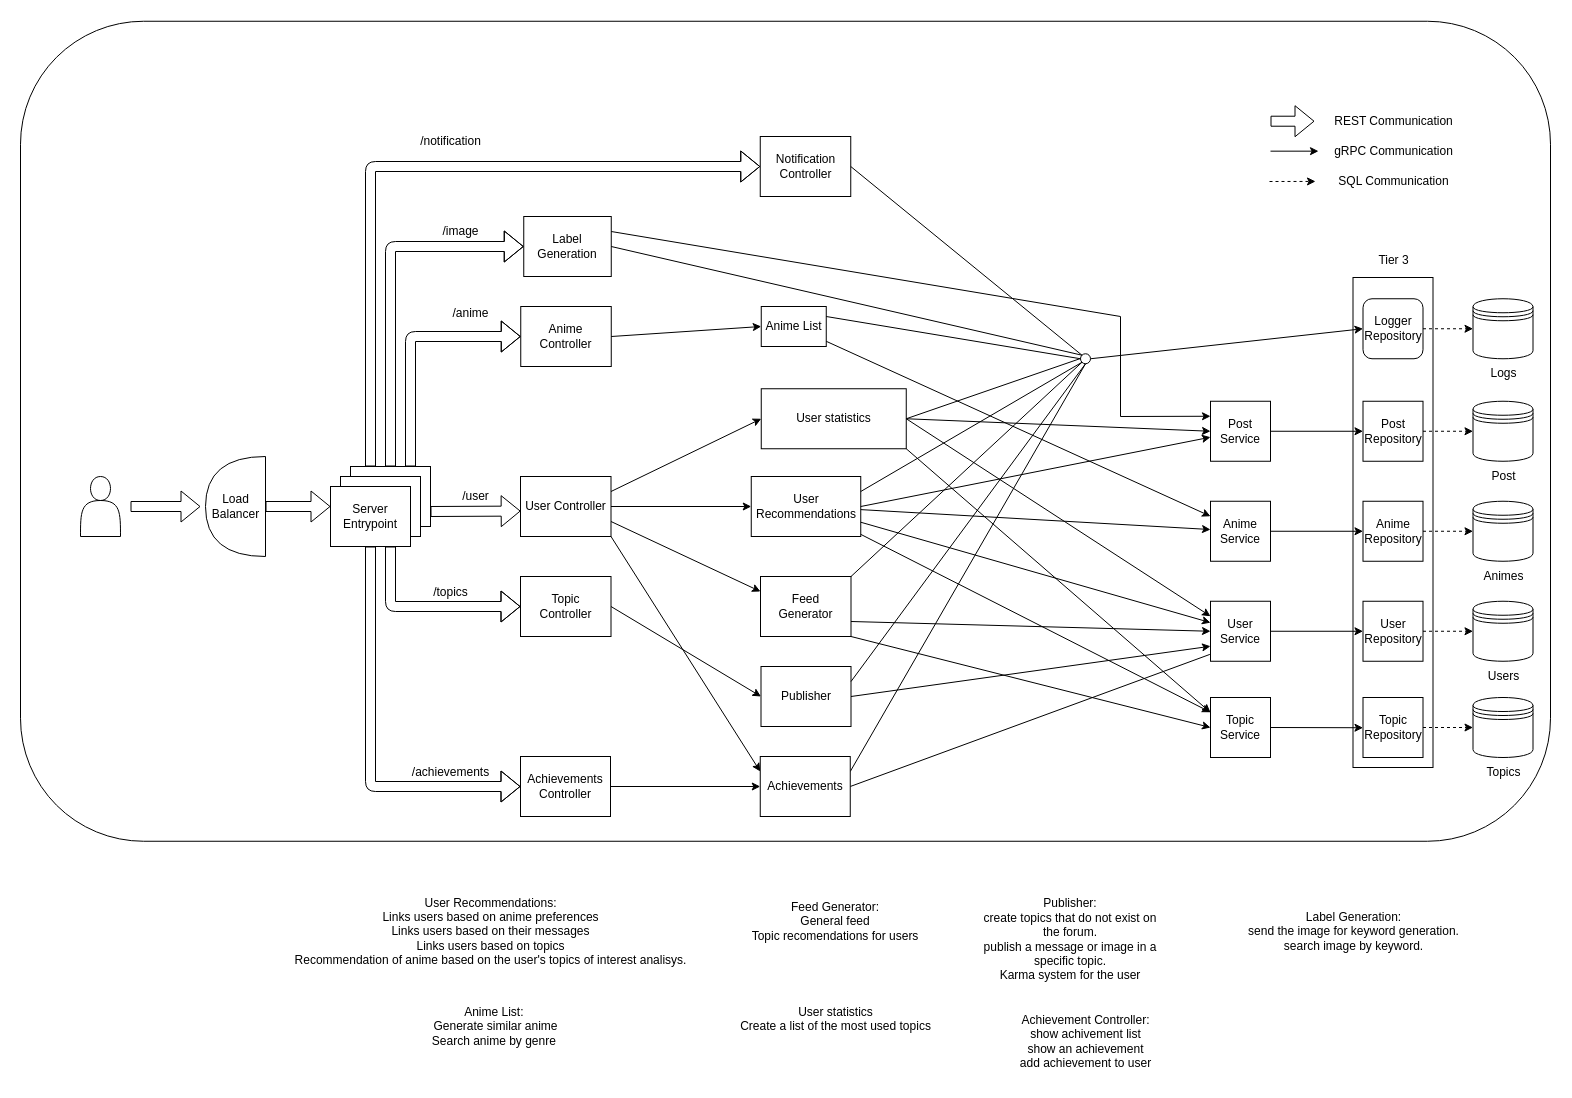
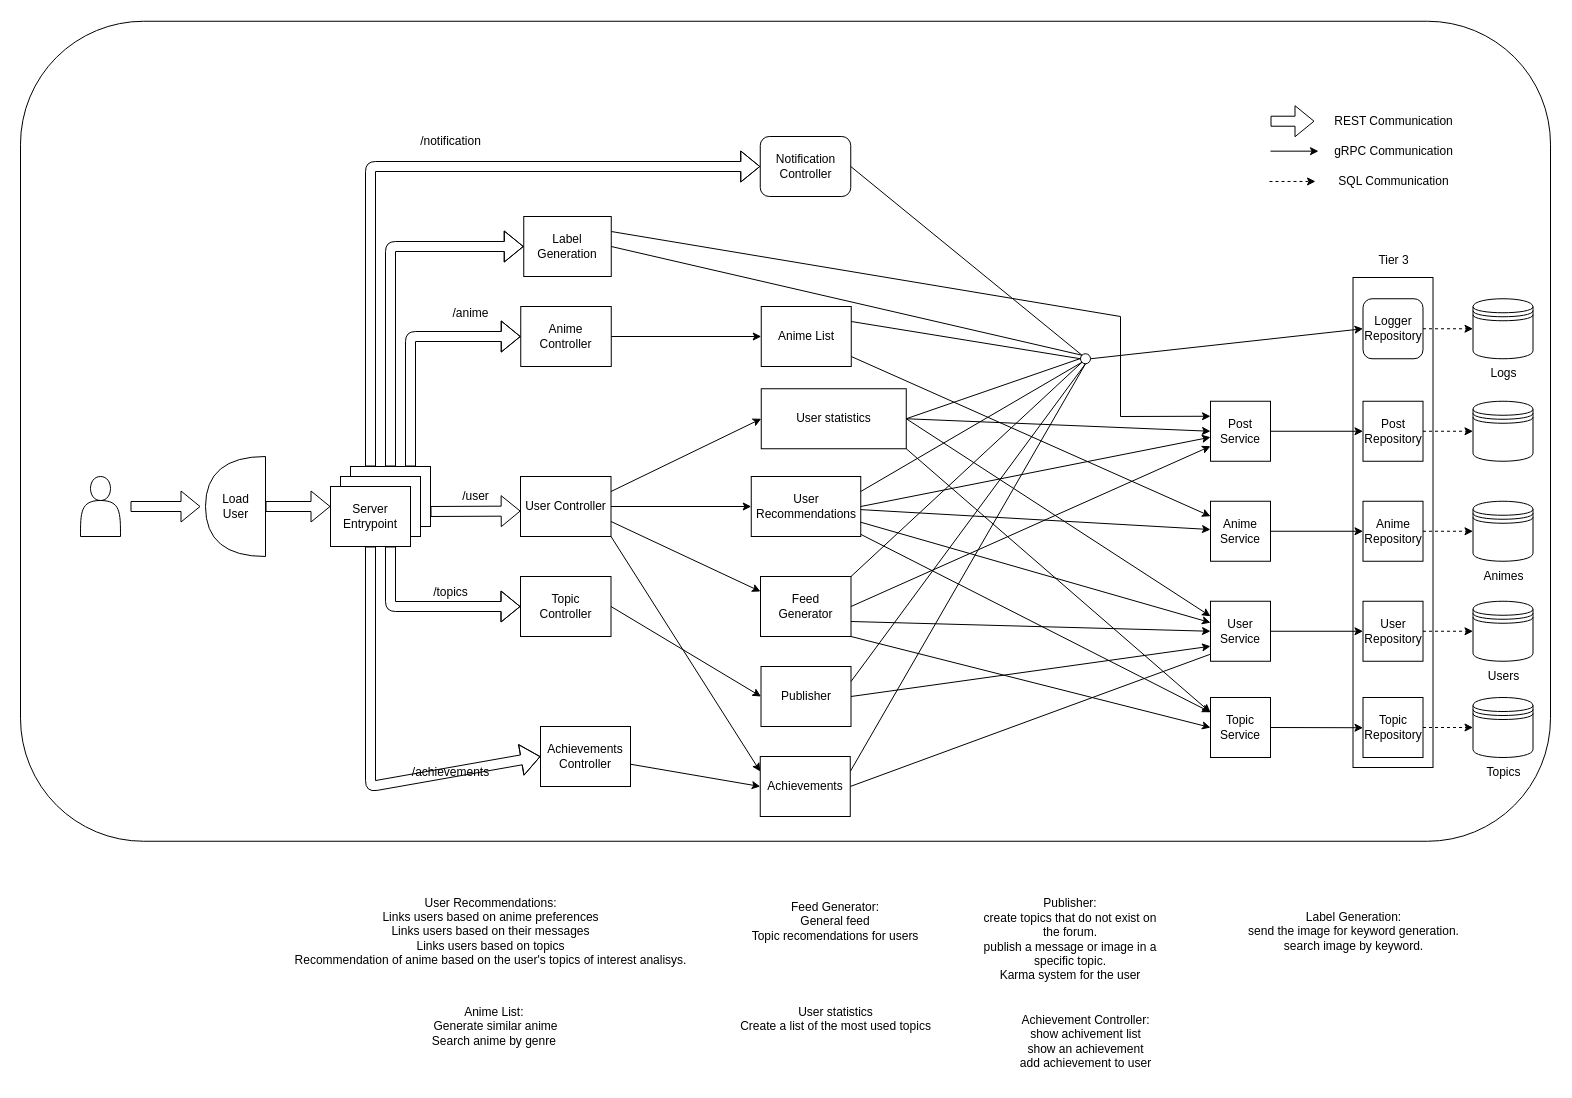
node "Notification Controller": shape rectangle -> rounded rectangle
node "/image": removed
node "Anime List": size 65x40 -> 90x60
node "Post": removed
node "Load Balancer": label "Load Balancer" -> "Load User"
edge "Feed Generator" -> "Post Service": added
node "Achievements Controller": moved (566, 787) -> (586, 757)
